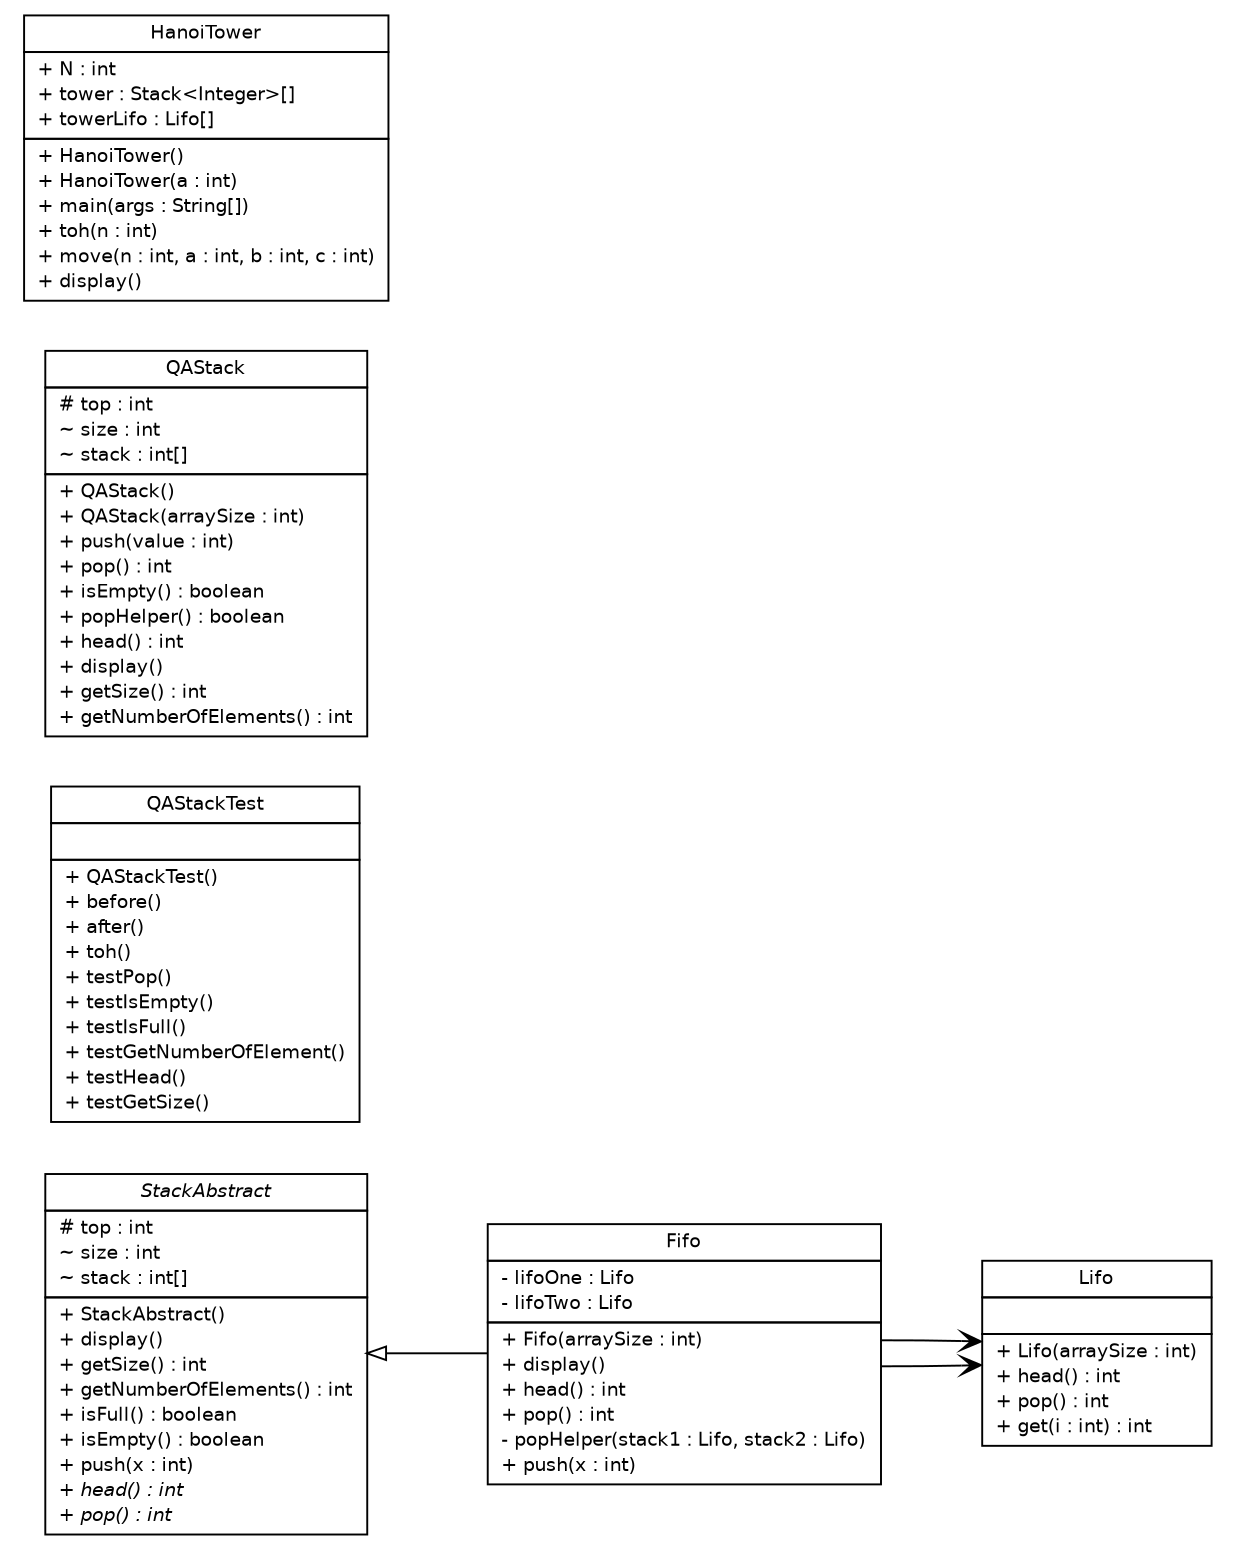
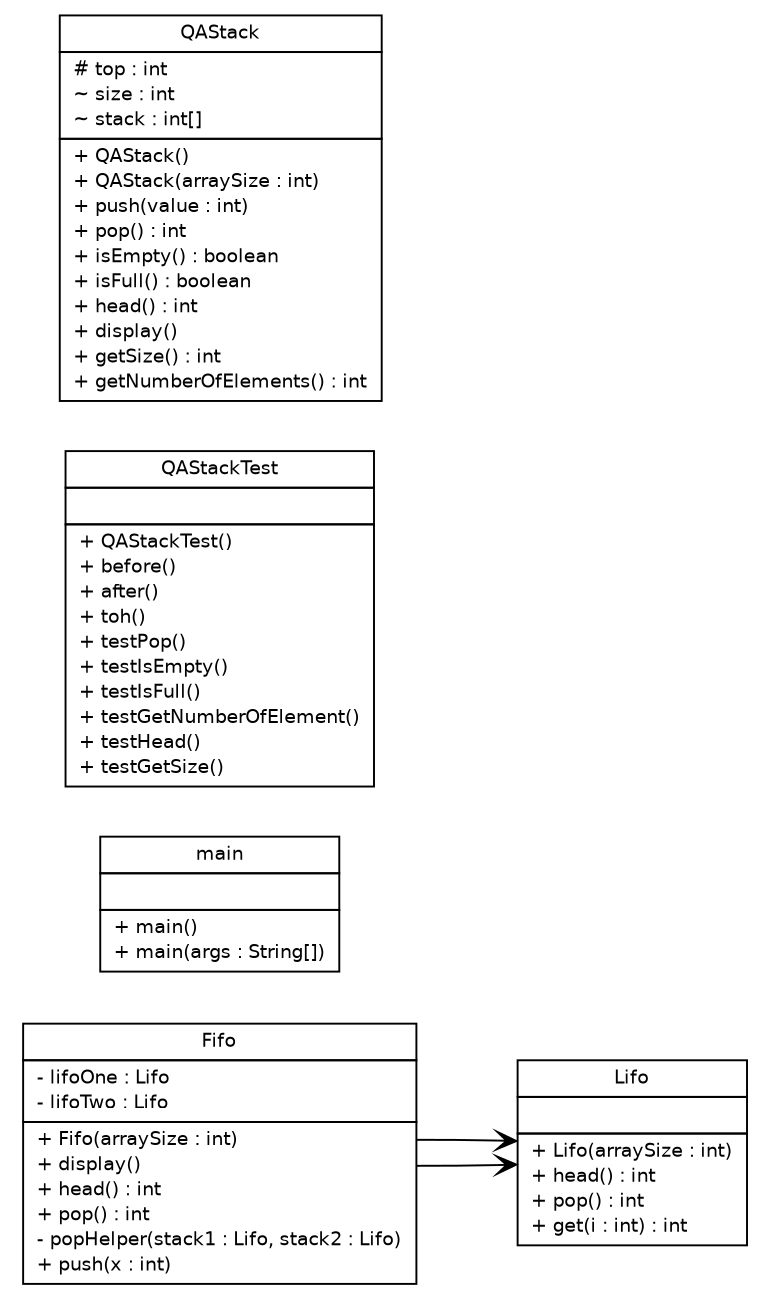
node "HanoiTower": removed
node "QAStack": text "+ popHelper() : boolean" -> "+ isFull() : boolean"
node "main": added
node "StackAbstract": removed
